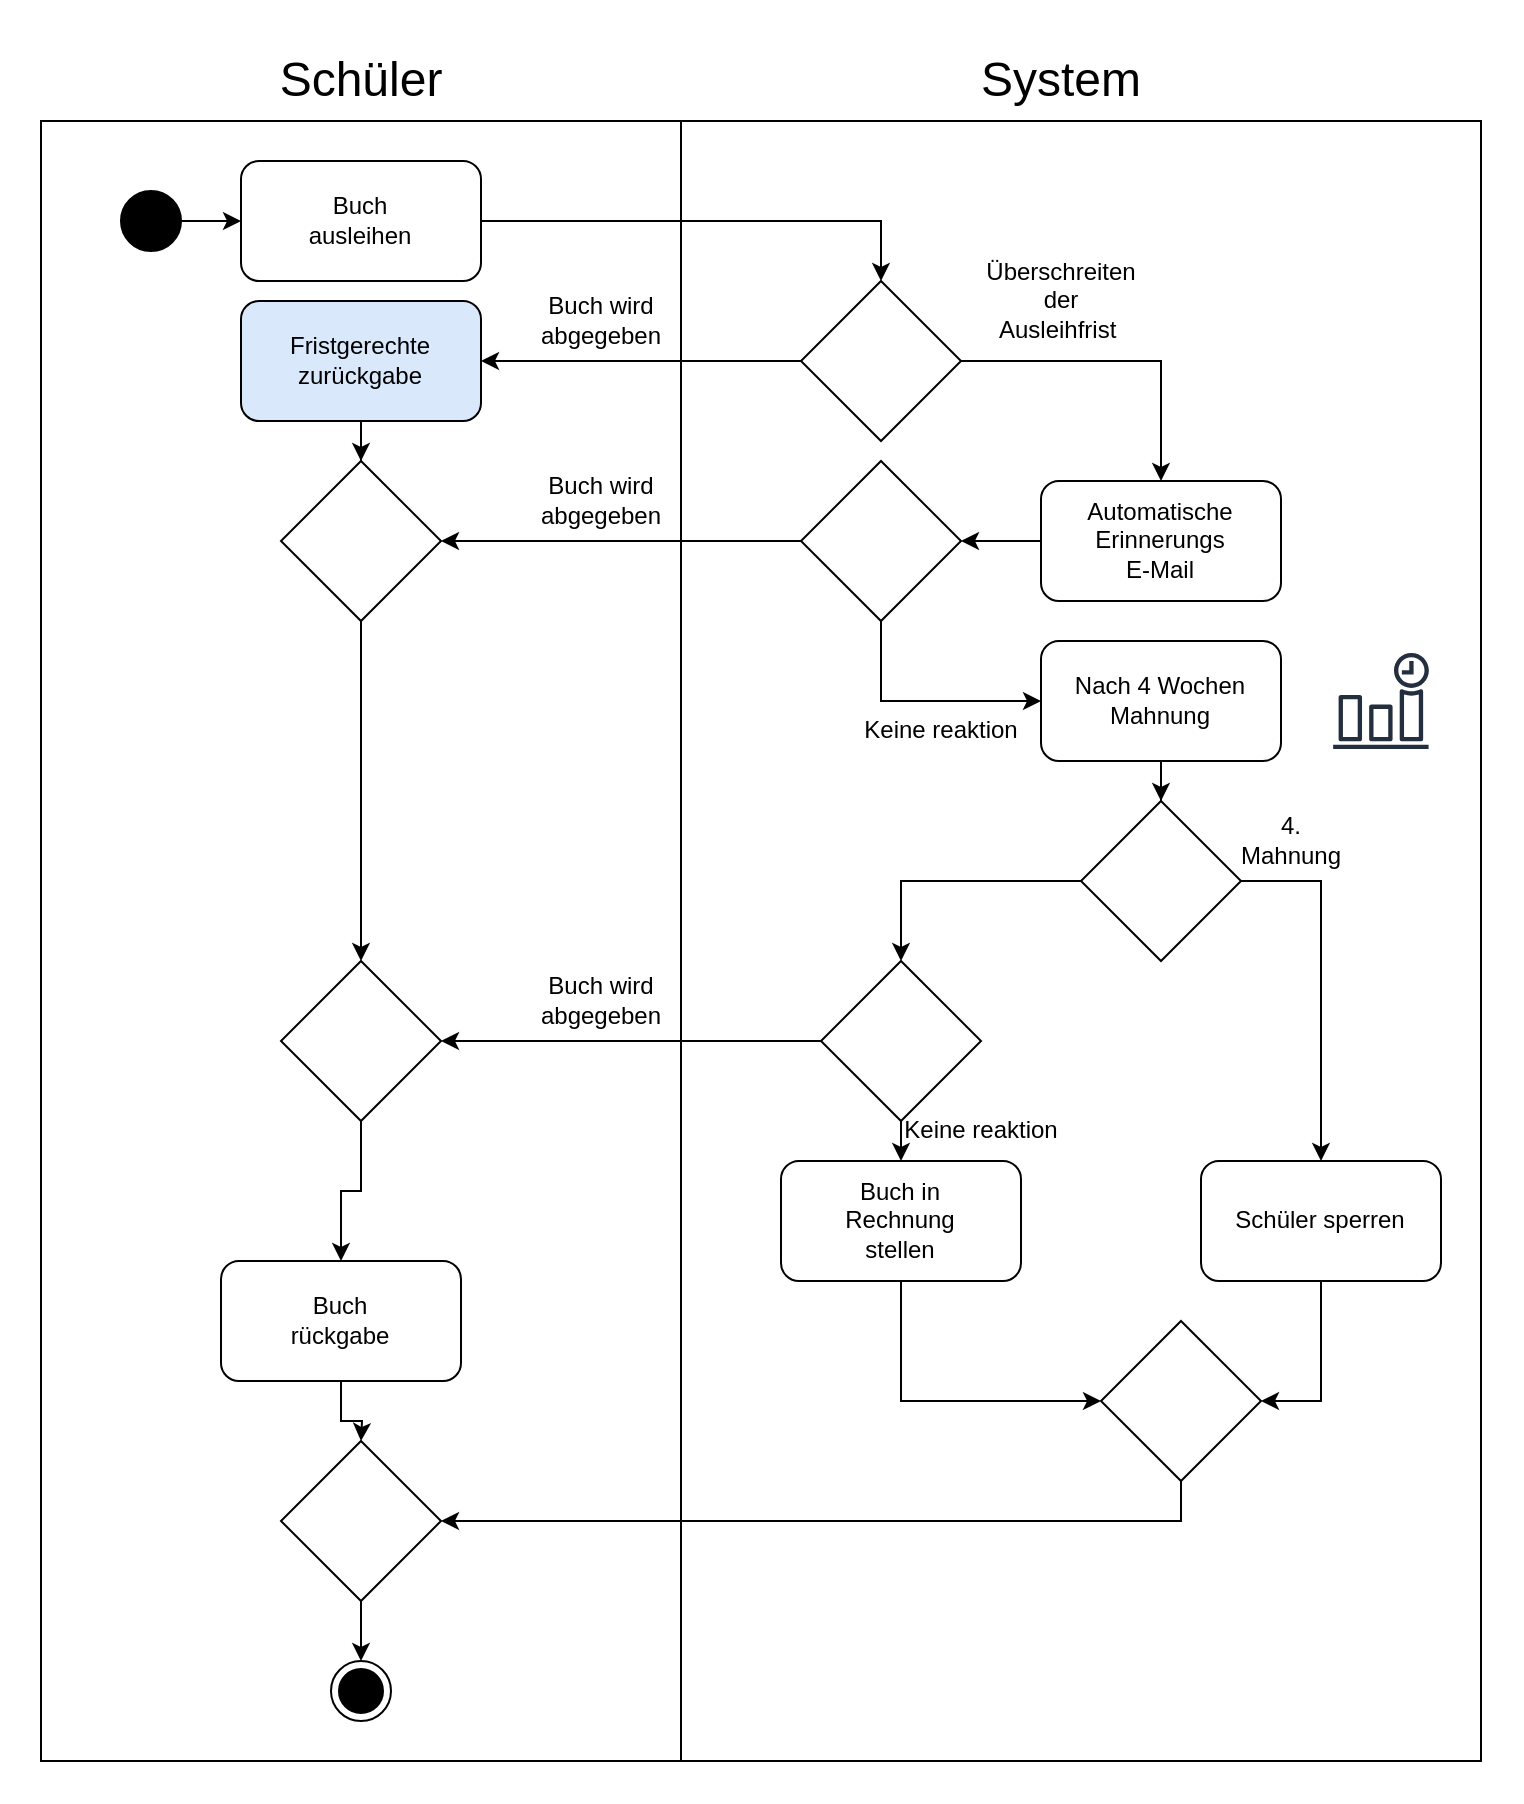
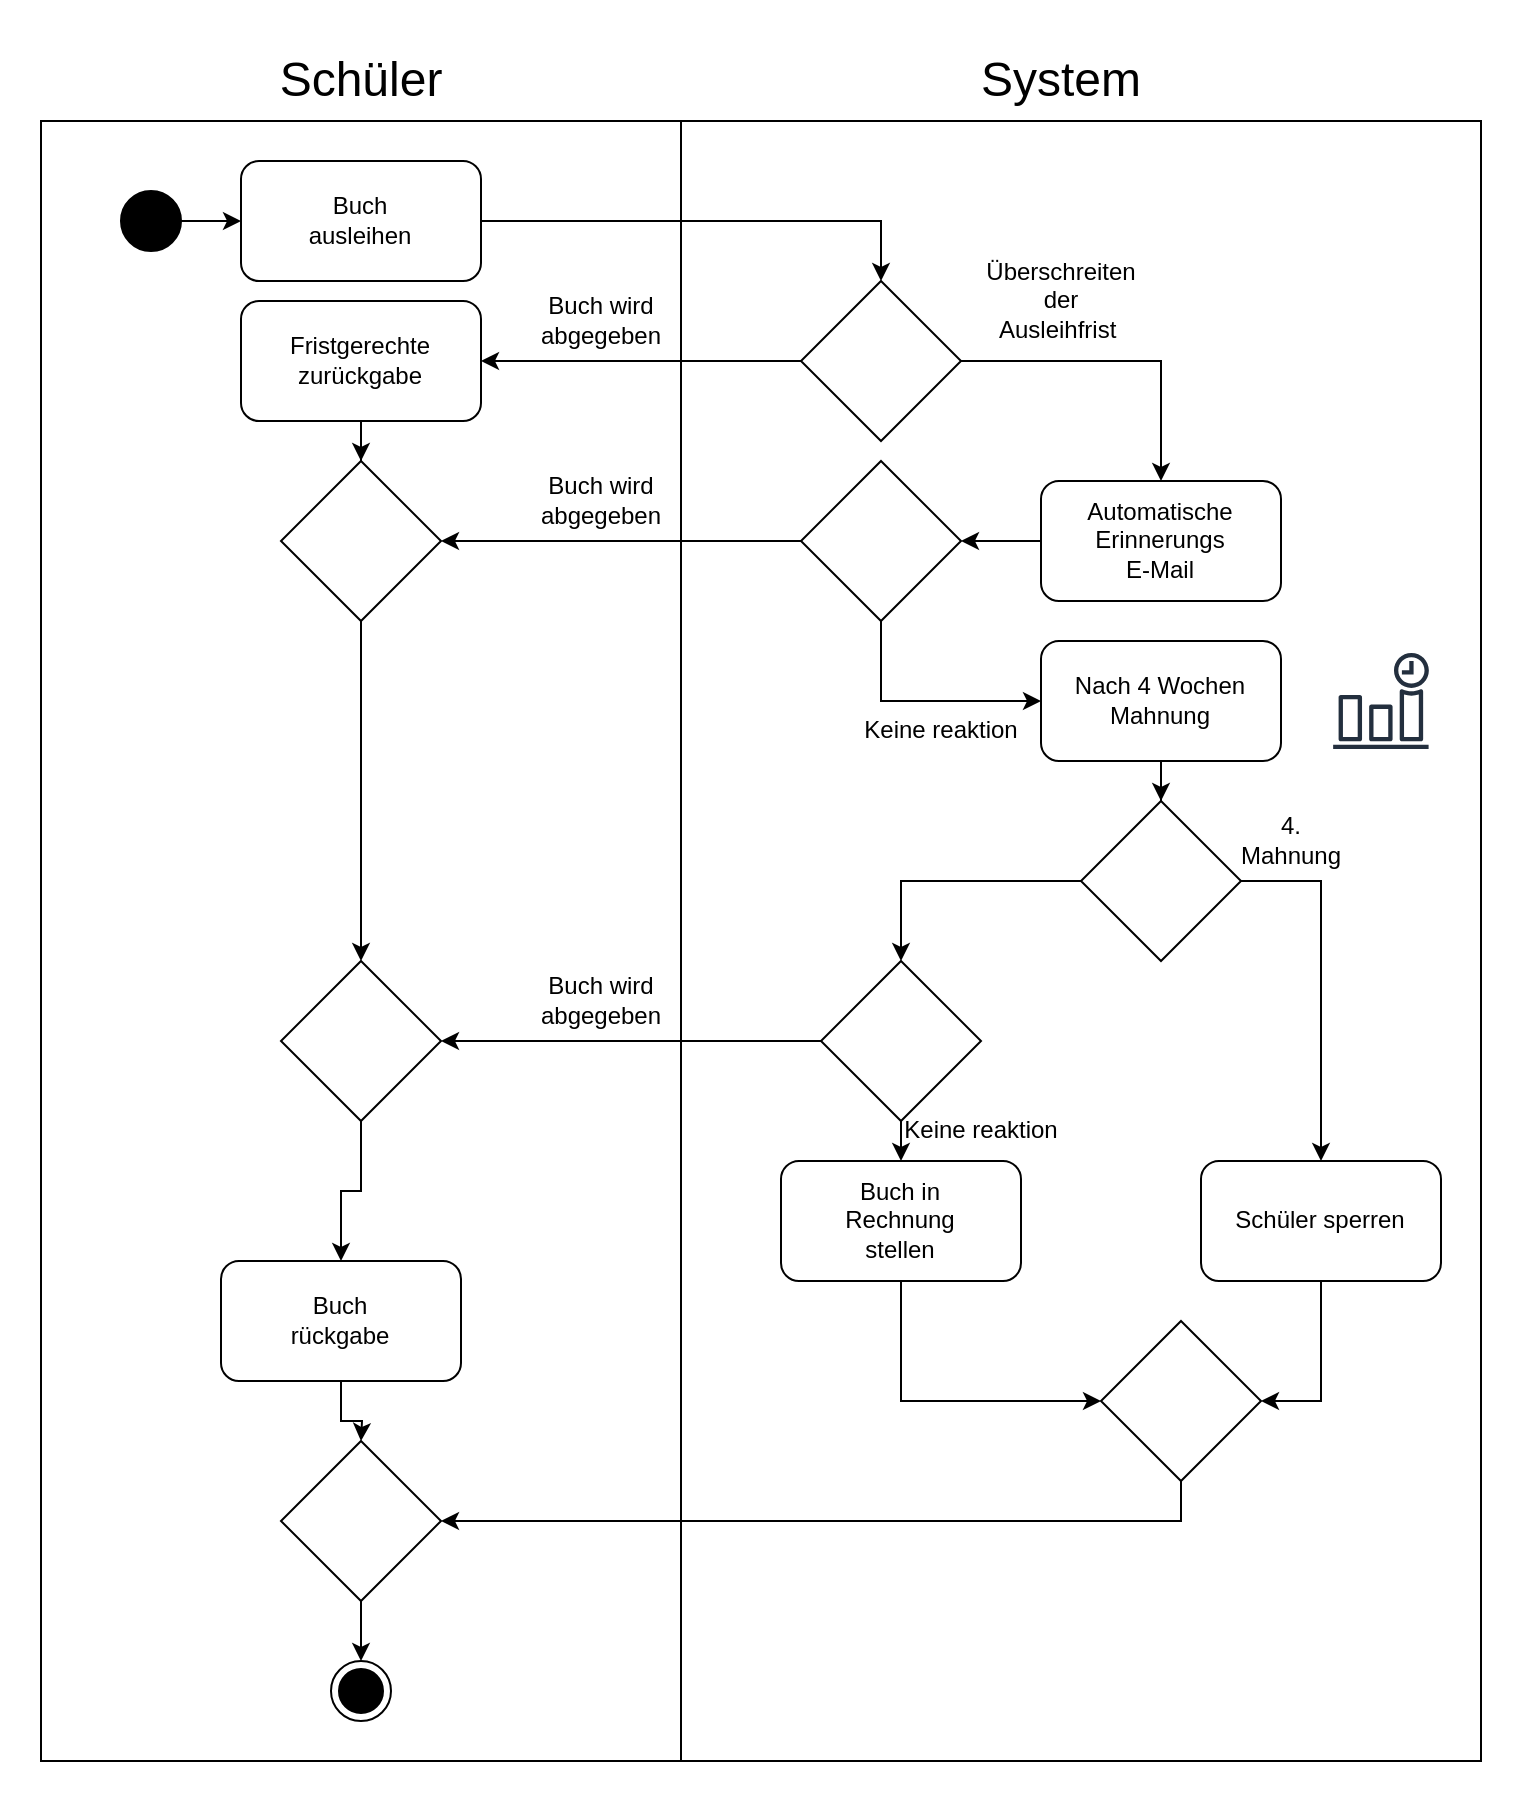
node "Fristgerechte zurückgabe": fillcolor #dae8fc -> #ffffff
